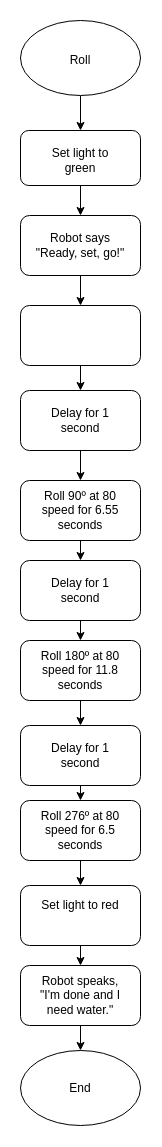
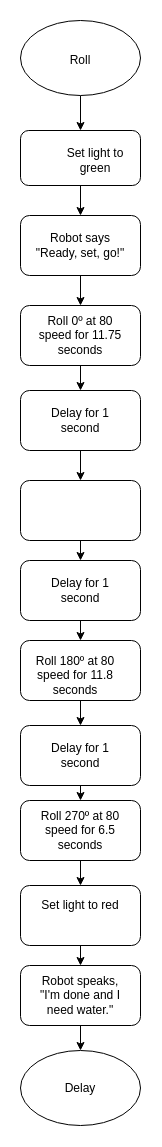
node "Set light to green": moved (81, 161) -> (96, 161)
node "Roll 0º at 80 speed for 11.75 seconds": added
node "Roll 90º at 80 speed for 6.55 seconds": removed
node "Roll 180º at 80 speed for 11.8 seconds": moved (81, 671) -> (76, 676)
node "Roll 276º at 80 speed for 6.5 seconds": label "Roll 276º at 80 speed for 6.5 seconds" -> "Roll 270º at 80 speed for 6.5 seconds"
node "End": label "End" -> "Delay"
